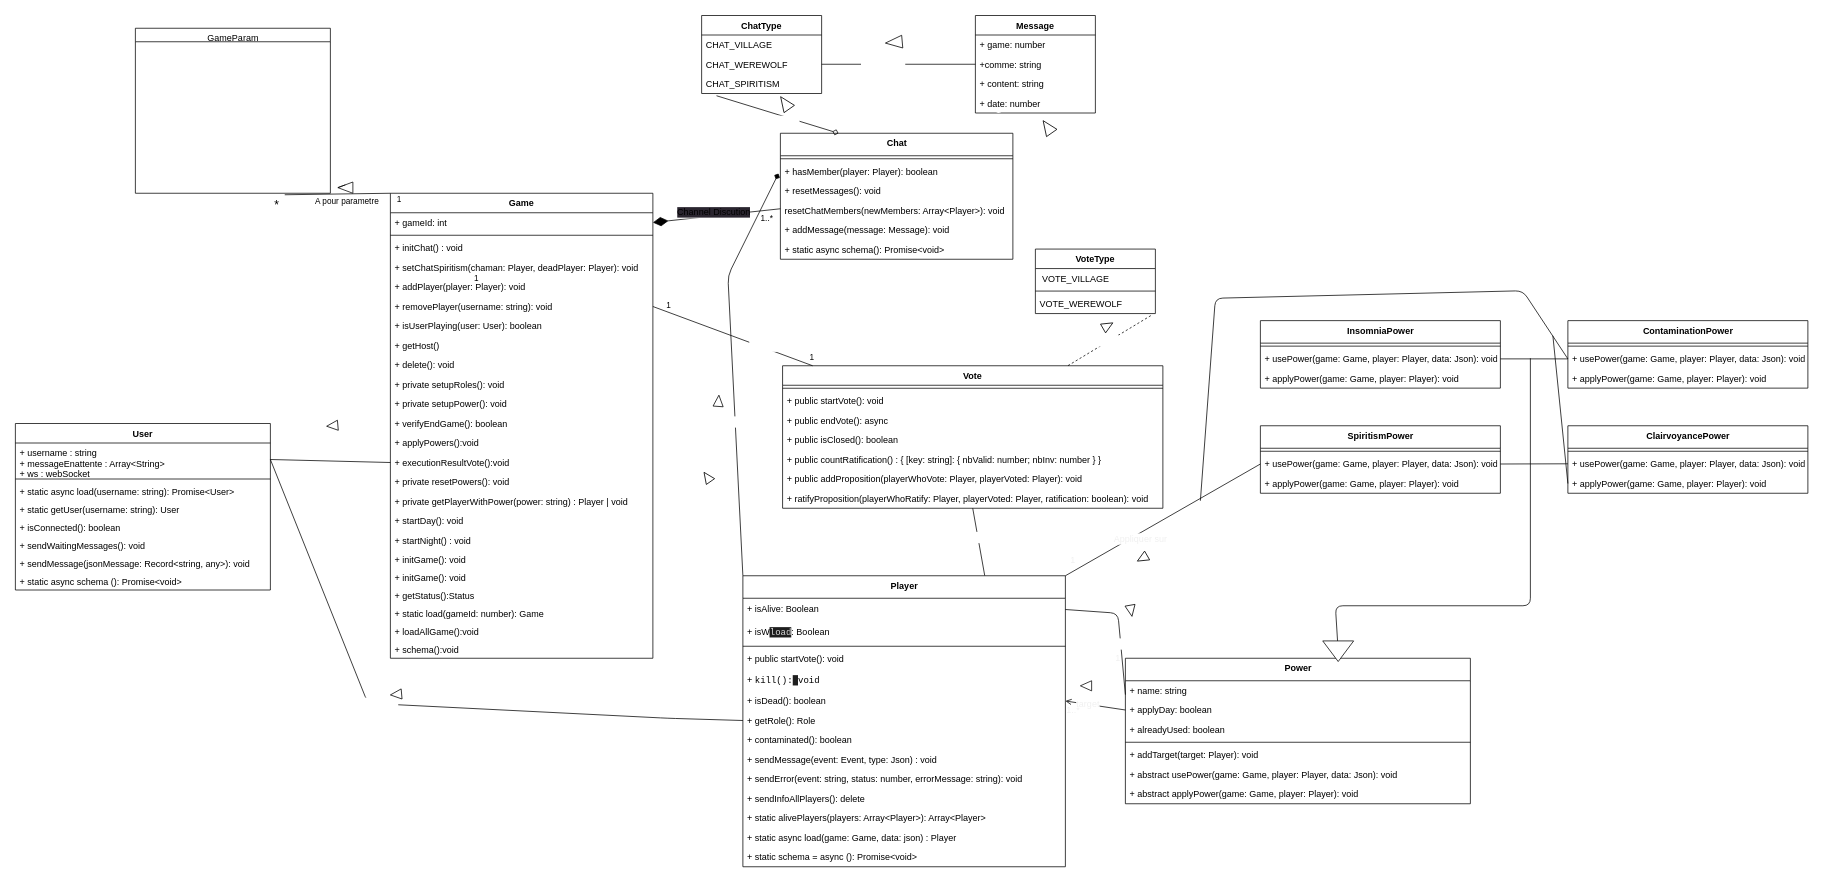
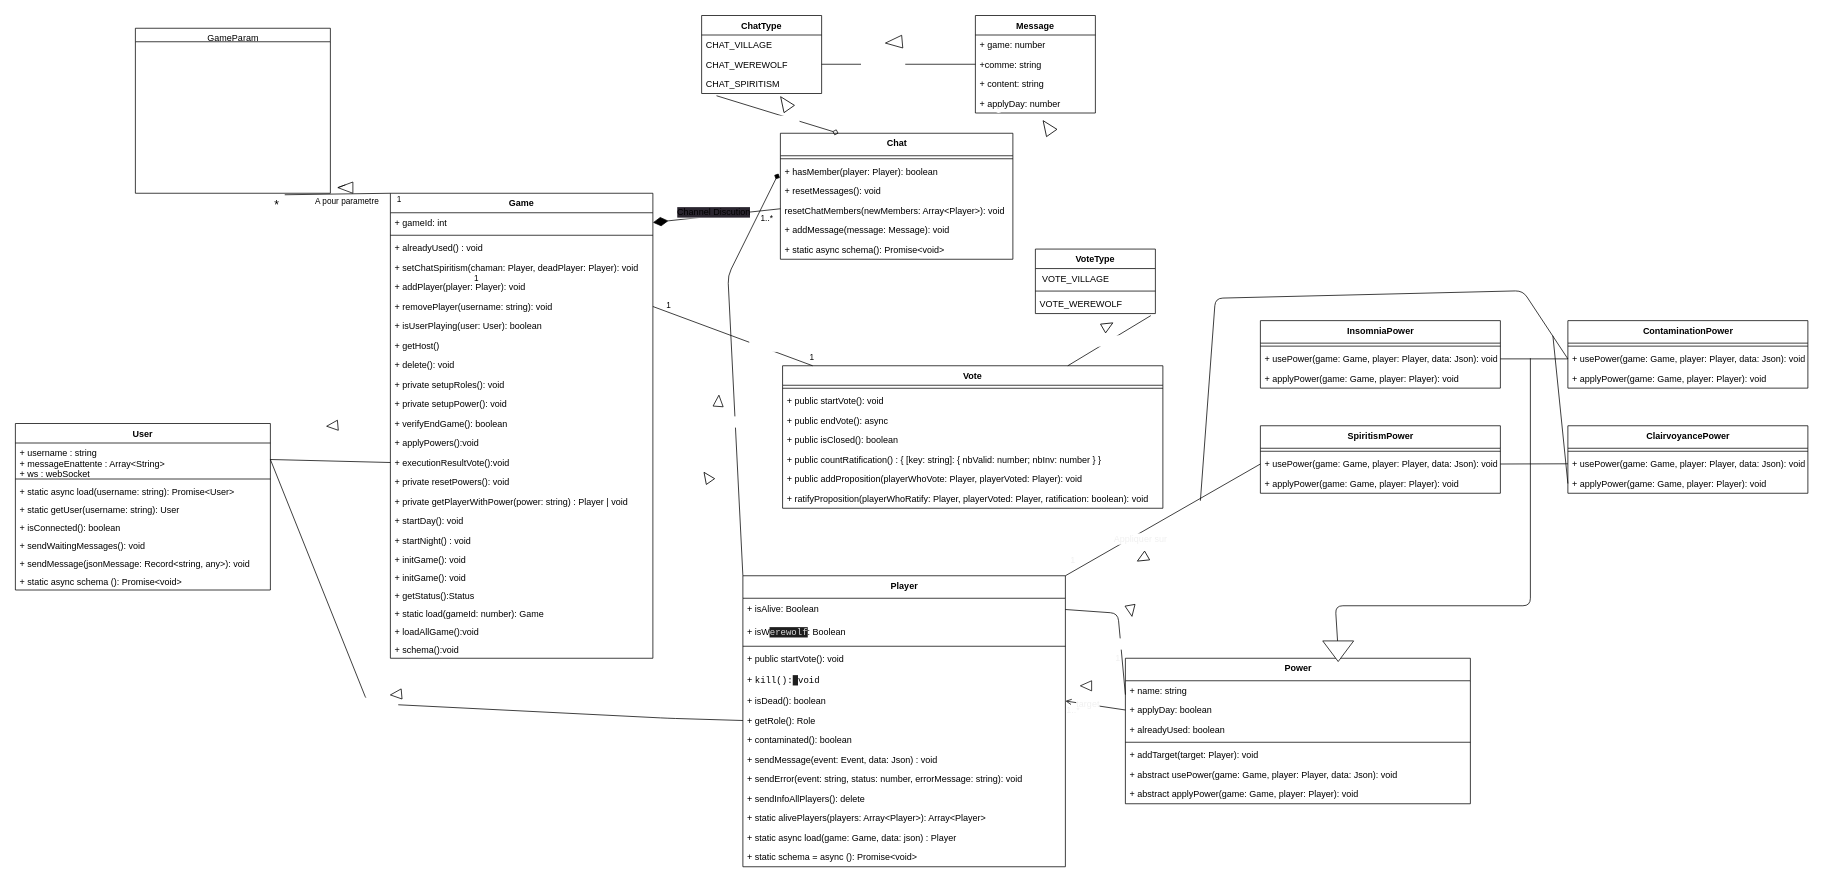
node "+ date: number": label "+ date: number" -> "+ applyDay: number"
node "+ initChat() : void": label "+ initChat() : void" -> "+ alreadyUsed() : void"
edge "VOTE_WEREWOLF" -- "Vote": style dashed -> solid
edge "Vote" -- "Player": removed, label "prend part"
node "+ isWload: Boolean": label "+ isWload: Boolean" -> "+ isWerewolf: Boolean"
node "+ sendMessage(event: Event, type: Json) : void": label "+ sendMessage(event: Event, type: Json) : void" -> "+ sendMessage(event: Event, data: Json) : void"
